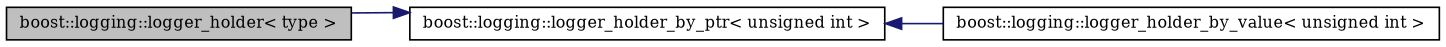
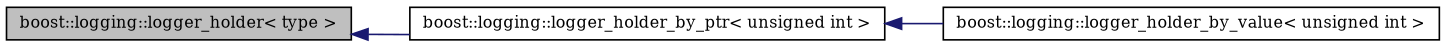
edge "boost::logging::logger_holder< type >" -> "boost::logging::logger_holder_by_ptr< unsigned int >": reversed
